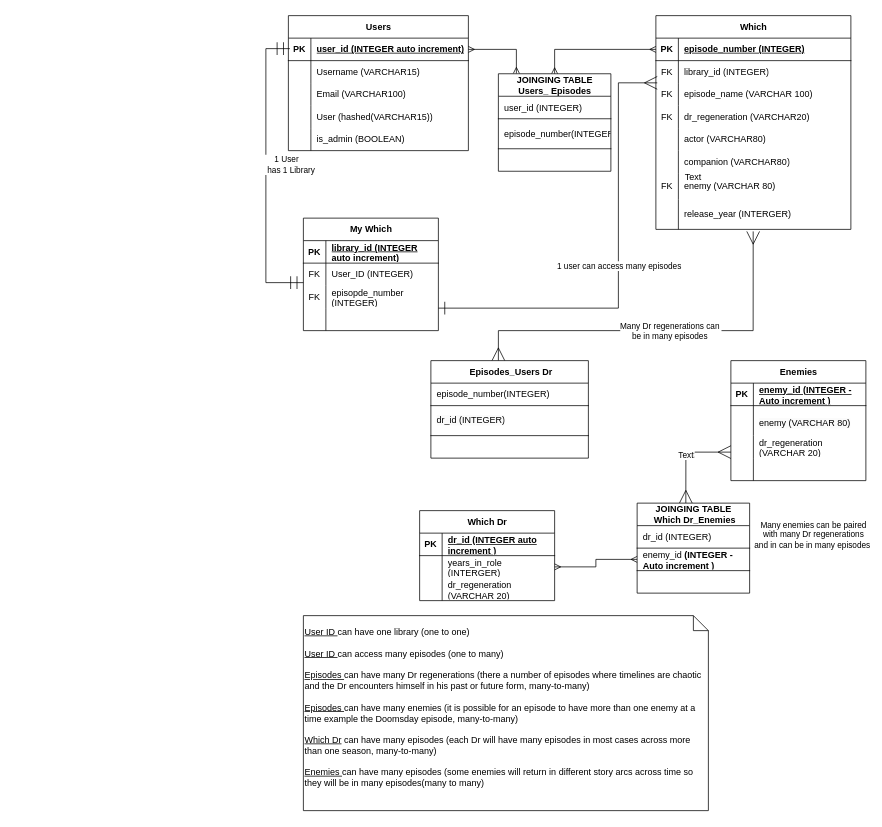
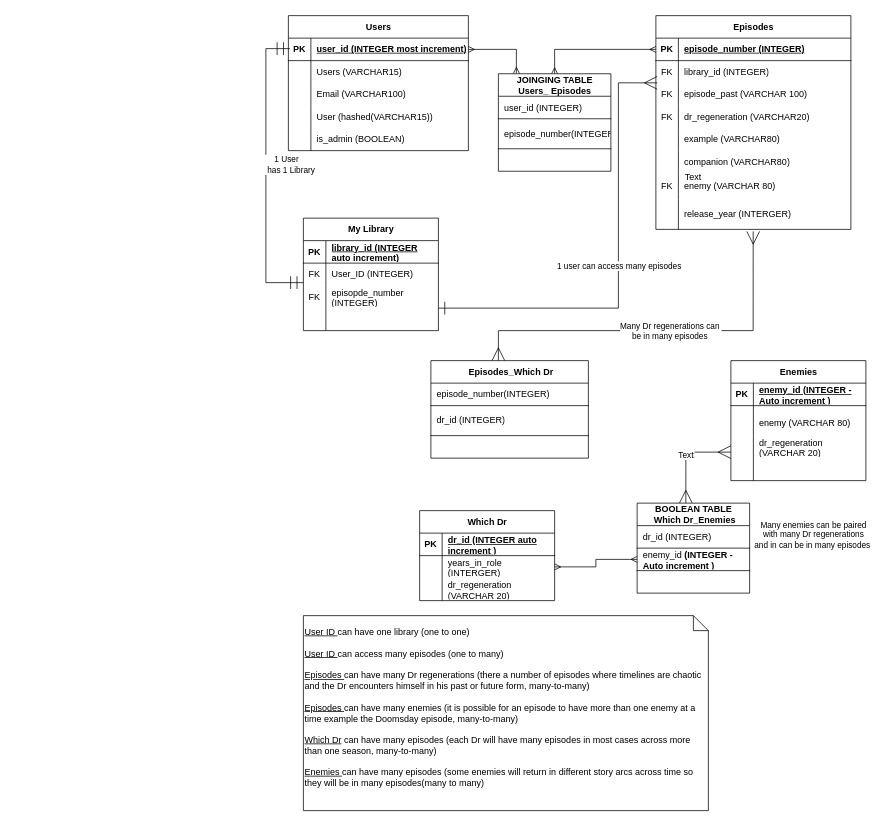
node "Which": label "Which" -> "Episodes"
node "user_id (INTEGER auto increment)": label "user_id (INTEGER auto increment)" -> "user_id (INTEGER most increment)"
node "Username (VARCHAR15)": label "Username (VARCHAR15)" -> "Users (VARCHAR15)"
node "episode_name (VARCHAR 100)": label "episode_name (VARCHAR 100)" -> "episode_past (VARCHAR 100)"
node "actor (VARCHAR80)": label "actor (VARCHAR80)" -> "example (VARCHAR80)"
node "My Which": label "My Which" -> "My Library"
node "Episodes_Users Dr": label "Episodes_Users Dr" -> "Episodes_Which Dr"
node "JOINGING TABLE Which Dr_Enemies": label "JOINGING TABLE Which Dr_Enemies" -> "BOOLEAN TABLE Which Dr_Enemies"
